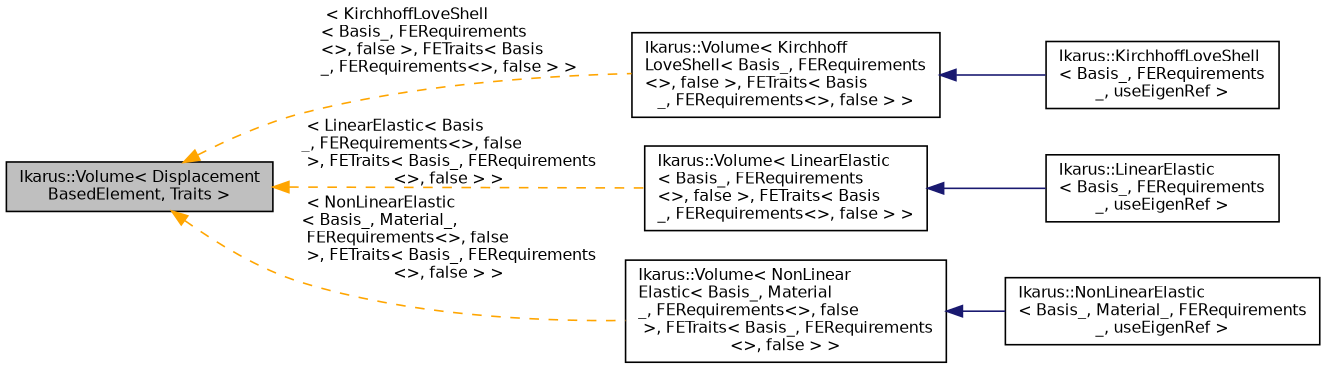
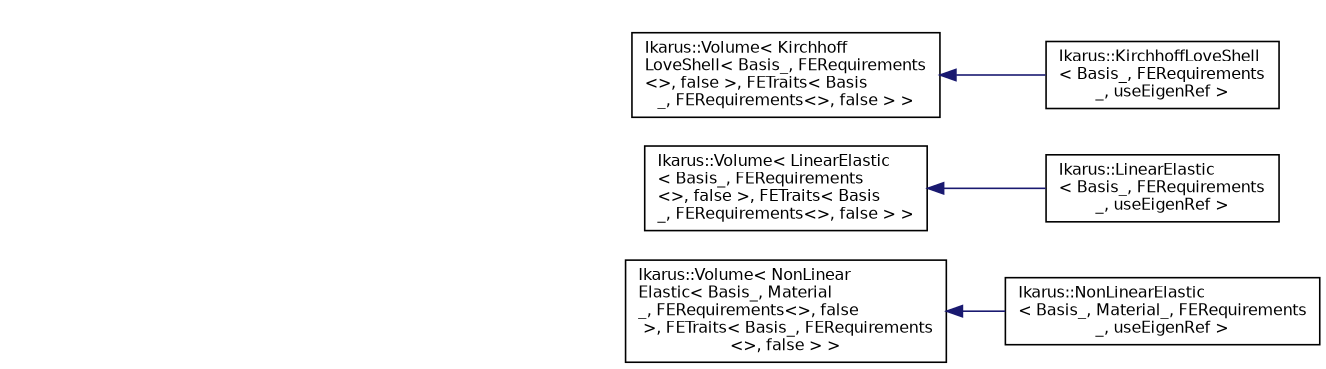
node "Ikarus::Volume< Displacement BasedElement, Traits >": removed
